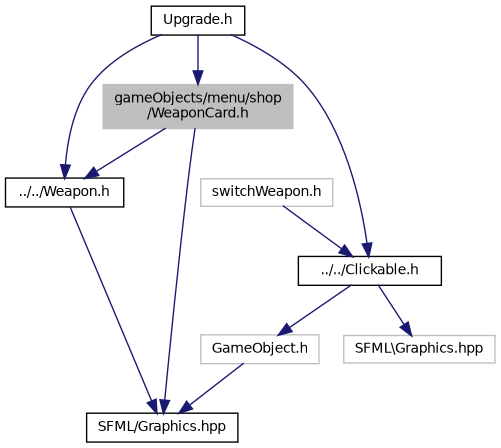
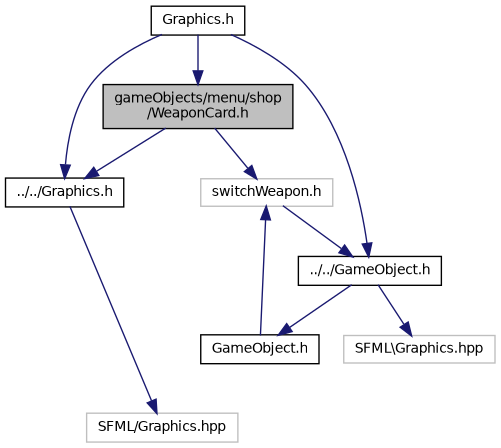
node "Upgrade.h": label "Upgrade.h" -> "Graphics.h"
node "gameObjects/menu/shop /WeaponCard.h": color grey75 -> black
node "../../Weapon.h": label "../../Weapon.h" -> "../../Graphics.h"
edge "gameObjects/menu/shop /WeaponCard.h" -> "SFML/Graphics.hpp": now "gameObjects/menu/shop /WeaponCard.h" -> "switchWeapon.h"
node "../../Clickable.h": label "../../Clickable.h" -> "../../GameObject.h"
node "GameObject.h": color grey75 -> black
edge "GameObject.h" -> "SFML/Graphics.hpp": now "GameObject.h" -> "switchWeapon.h"
node "SFML/Graphics.hpp": color black -> grey75
